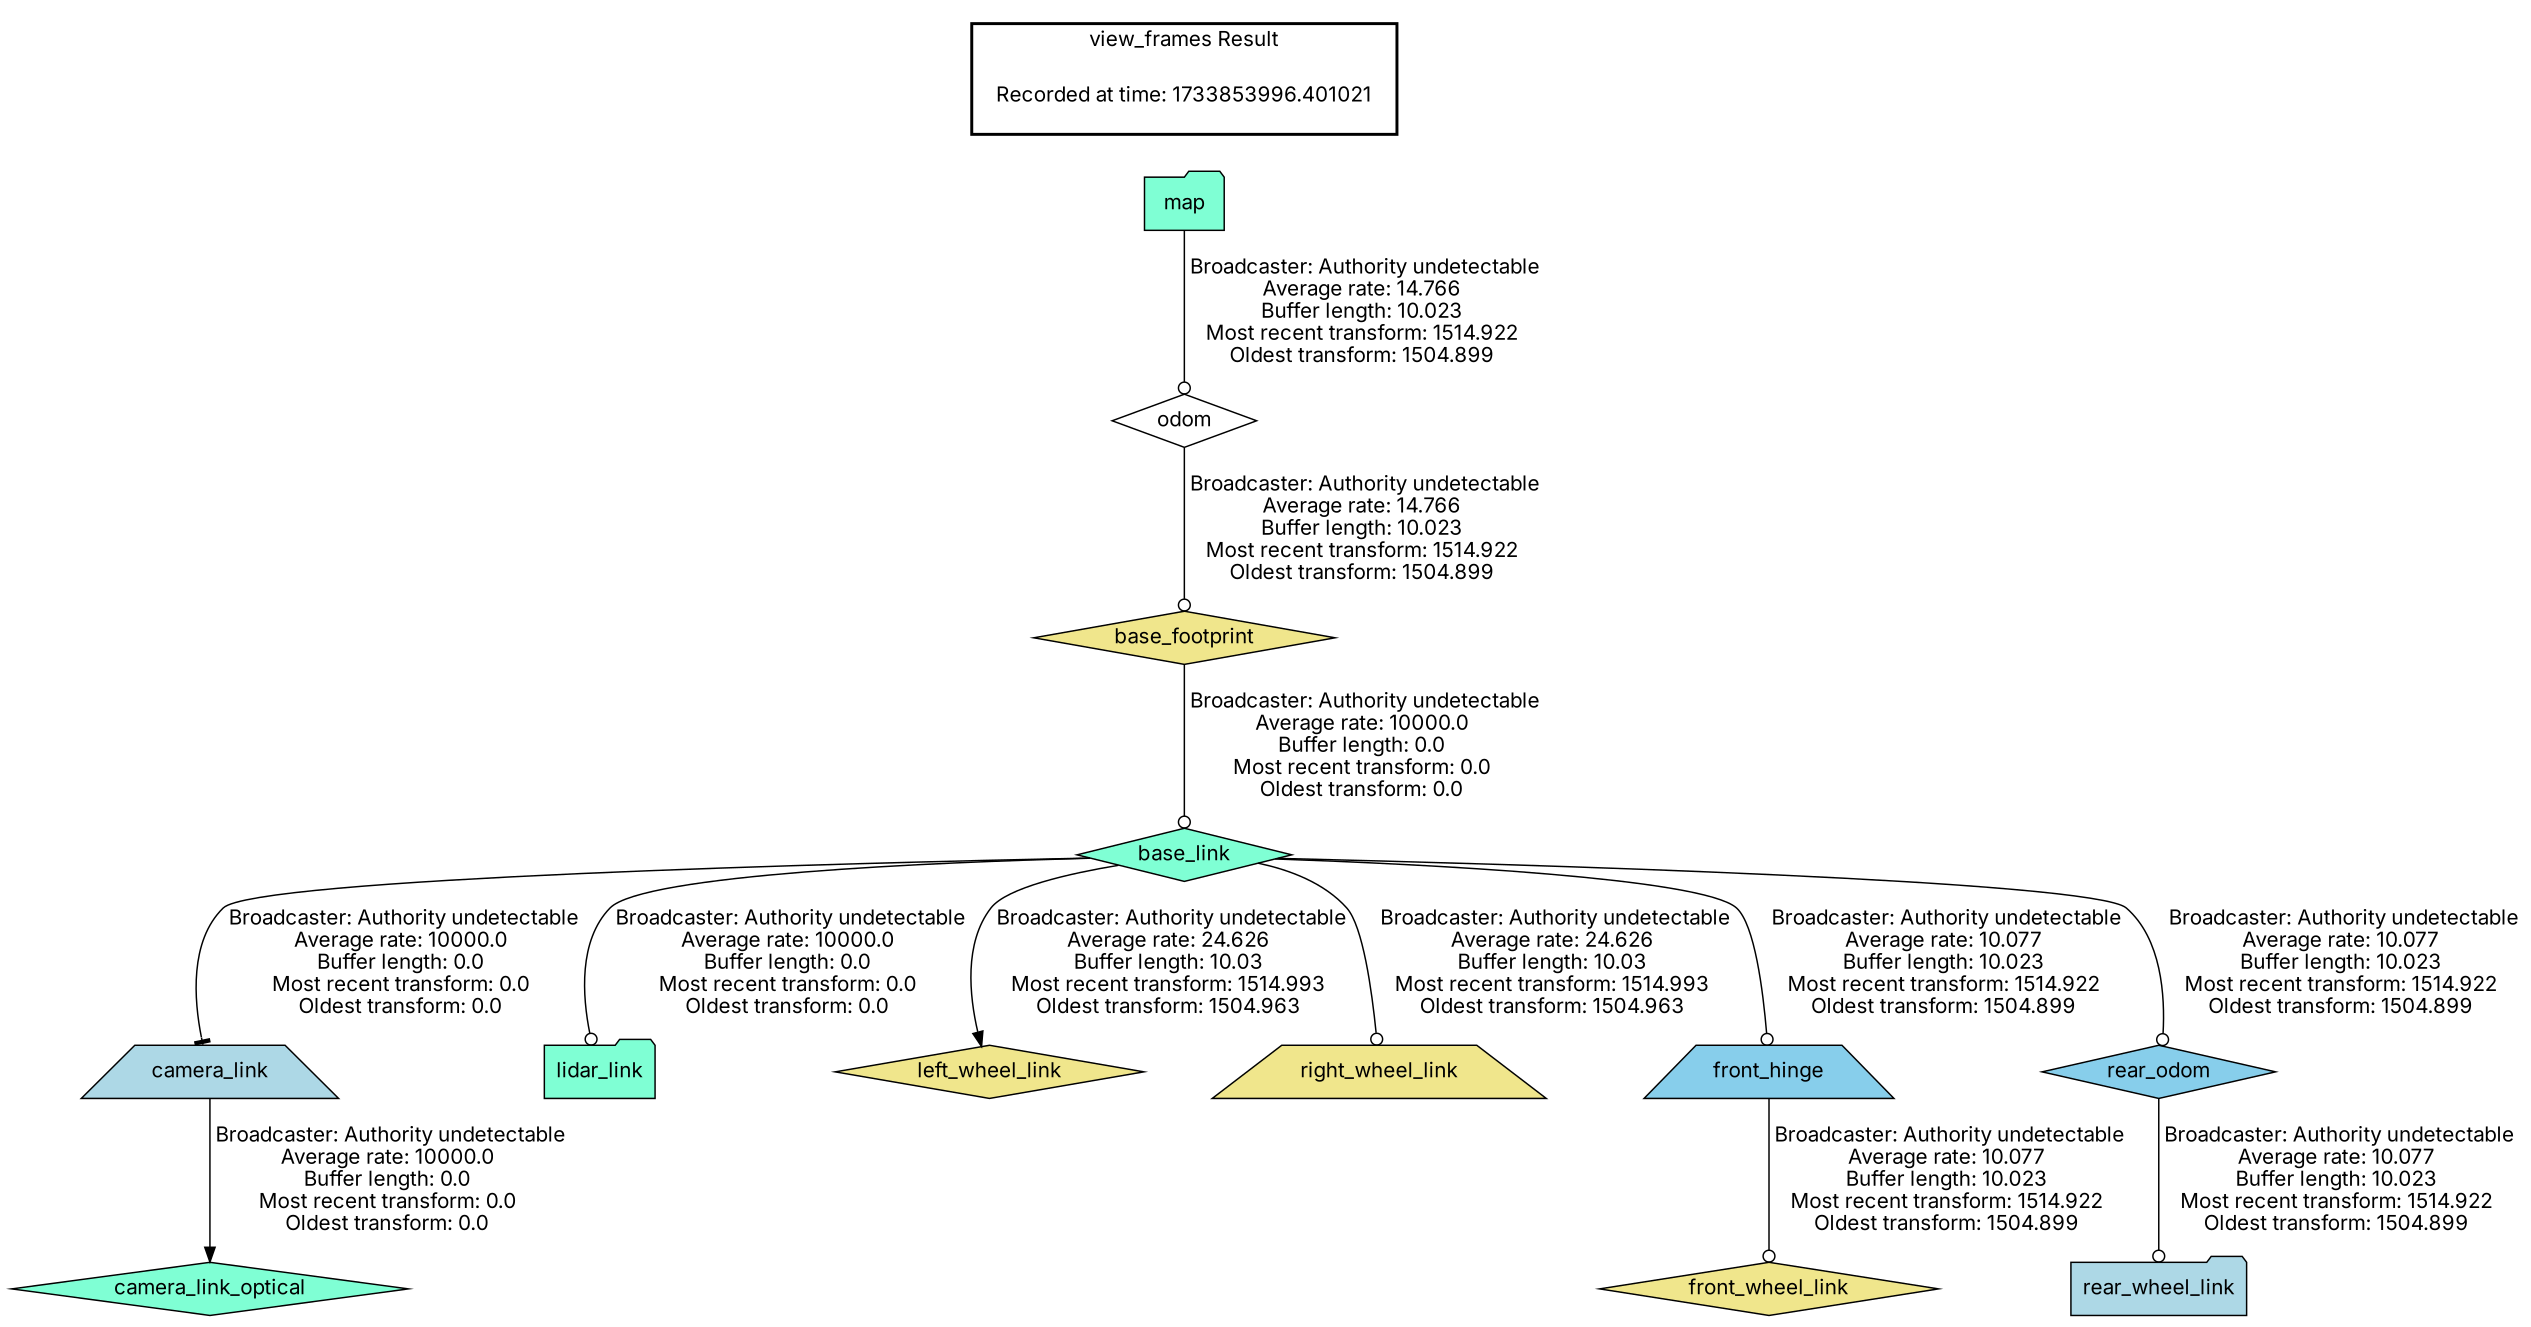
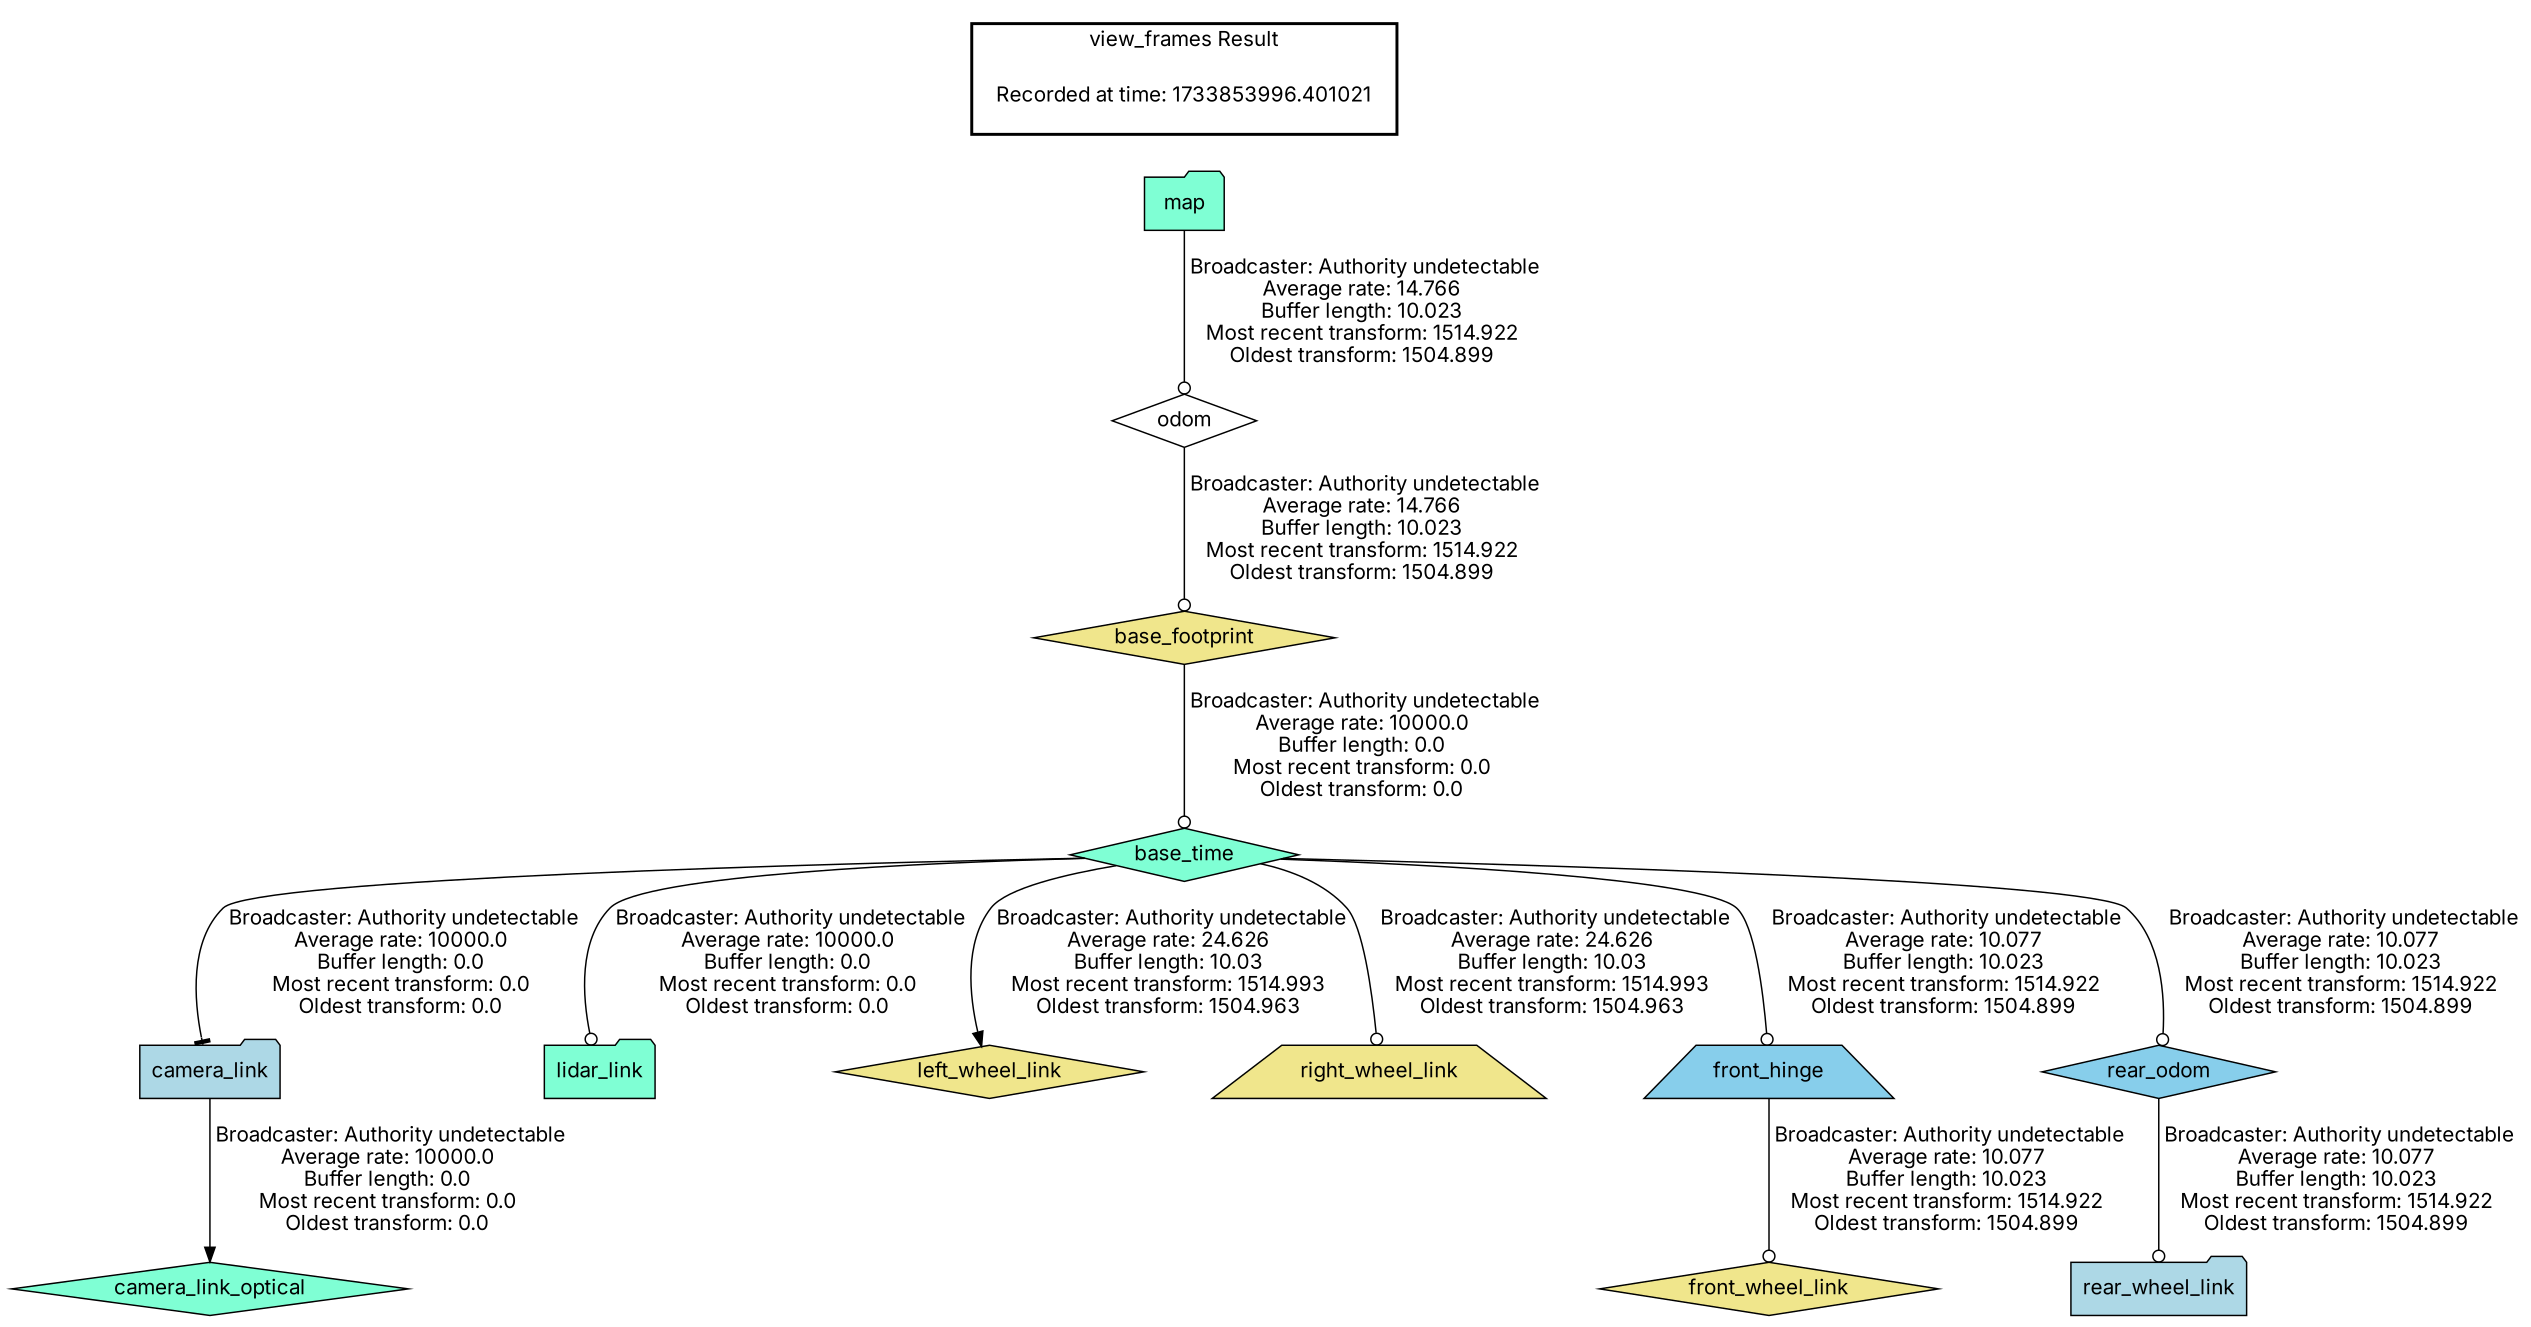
node "base_link": label "base_link" -> "base_time"
node "camera_link": shape trapezium -> folder
